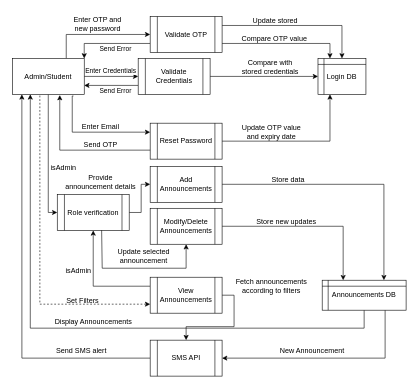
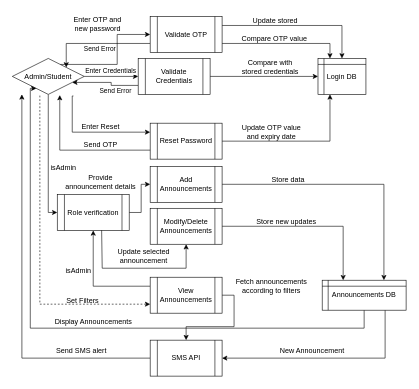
node "Admin/Student": shape rectangle -> diamond
node "Enter Email": label "Enter Email" -> "Enter Reset"
